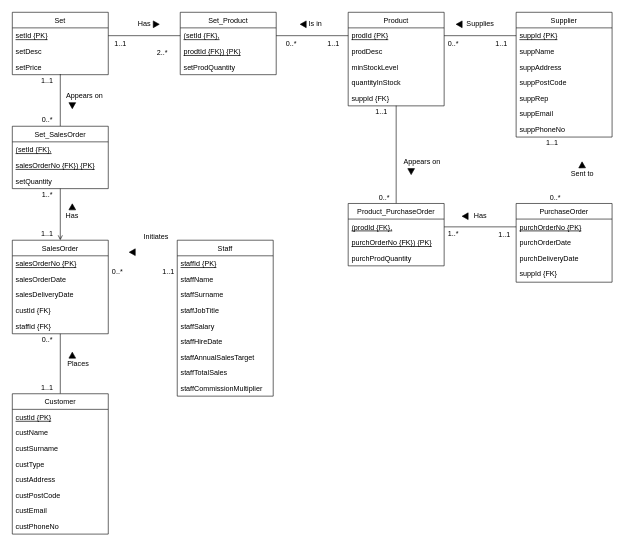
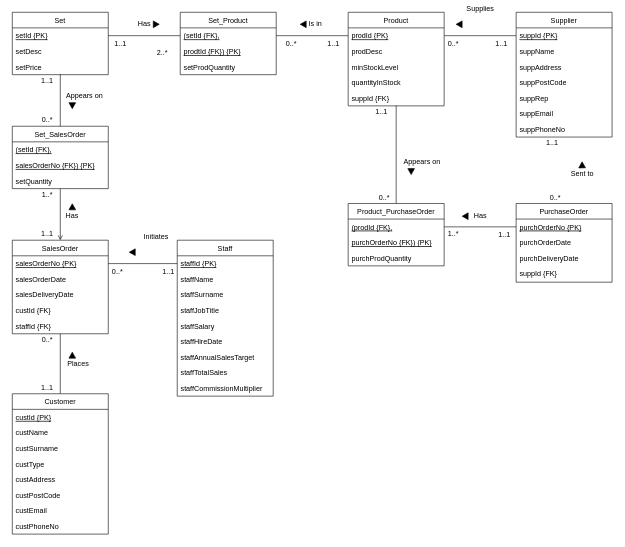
node "Supplies": moved (480, 24) -> (480, 9)
edge "salesOrderNo {PK}" -- "staffId {PK}": added
